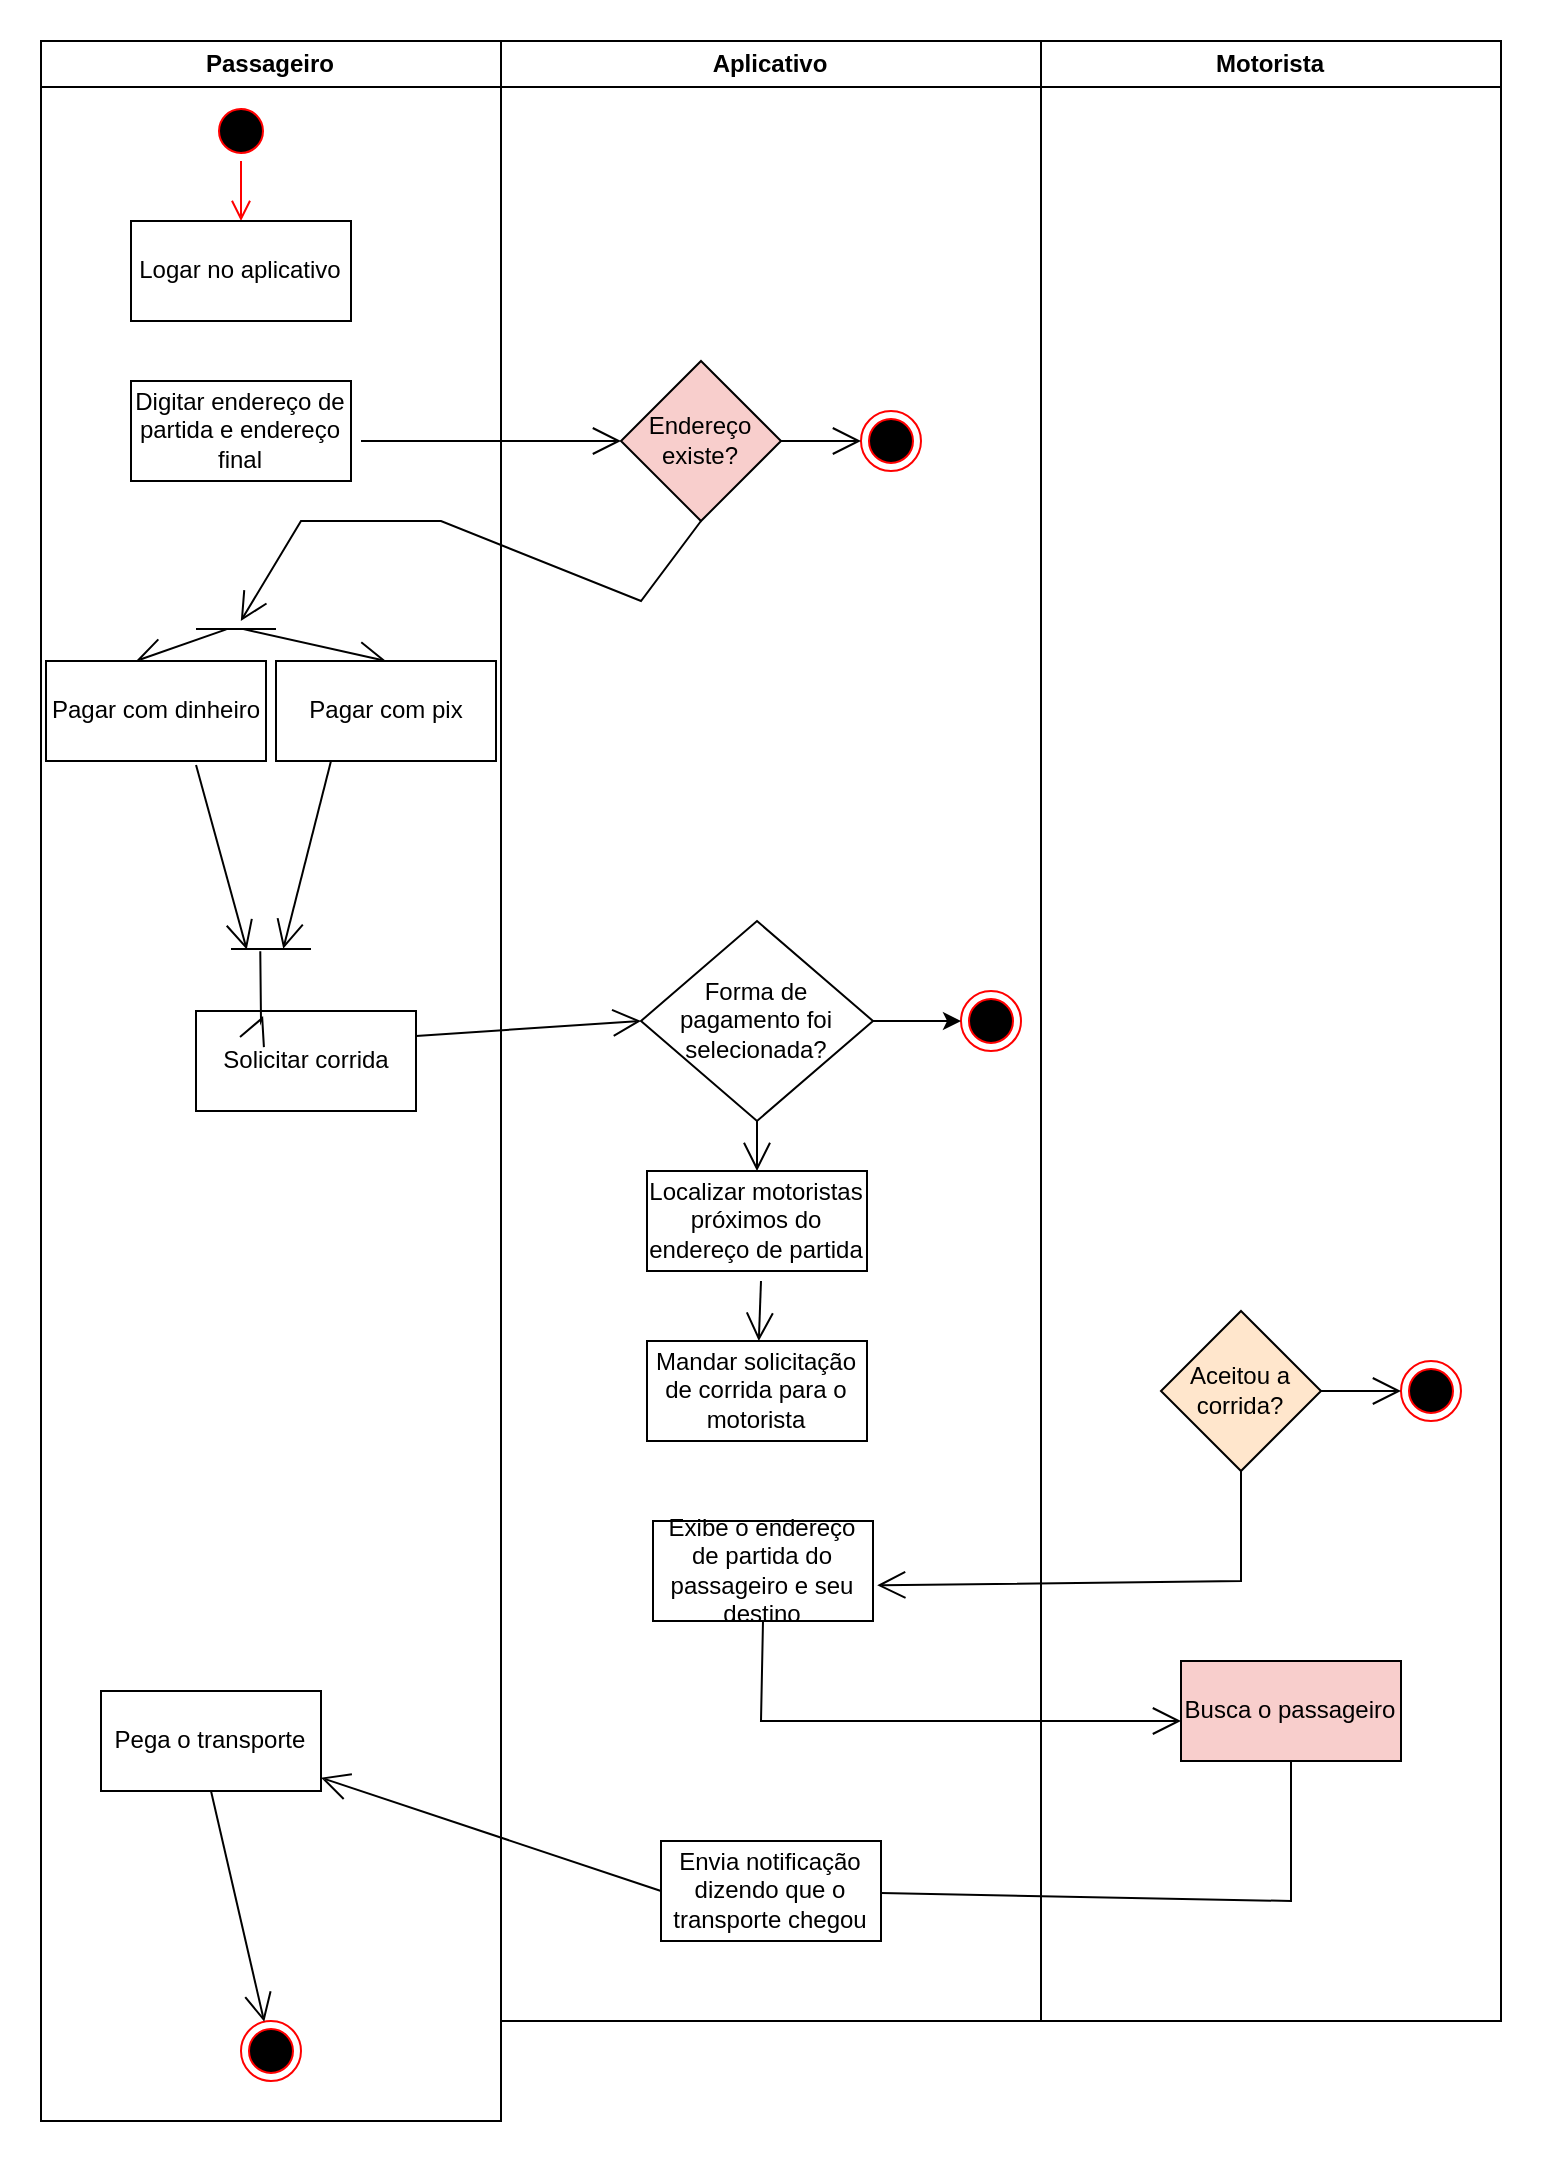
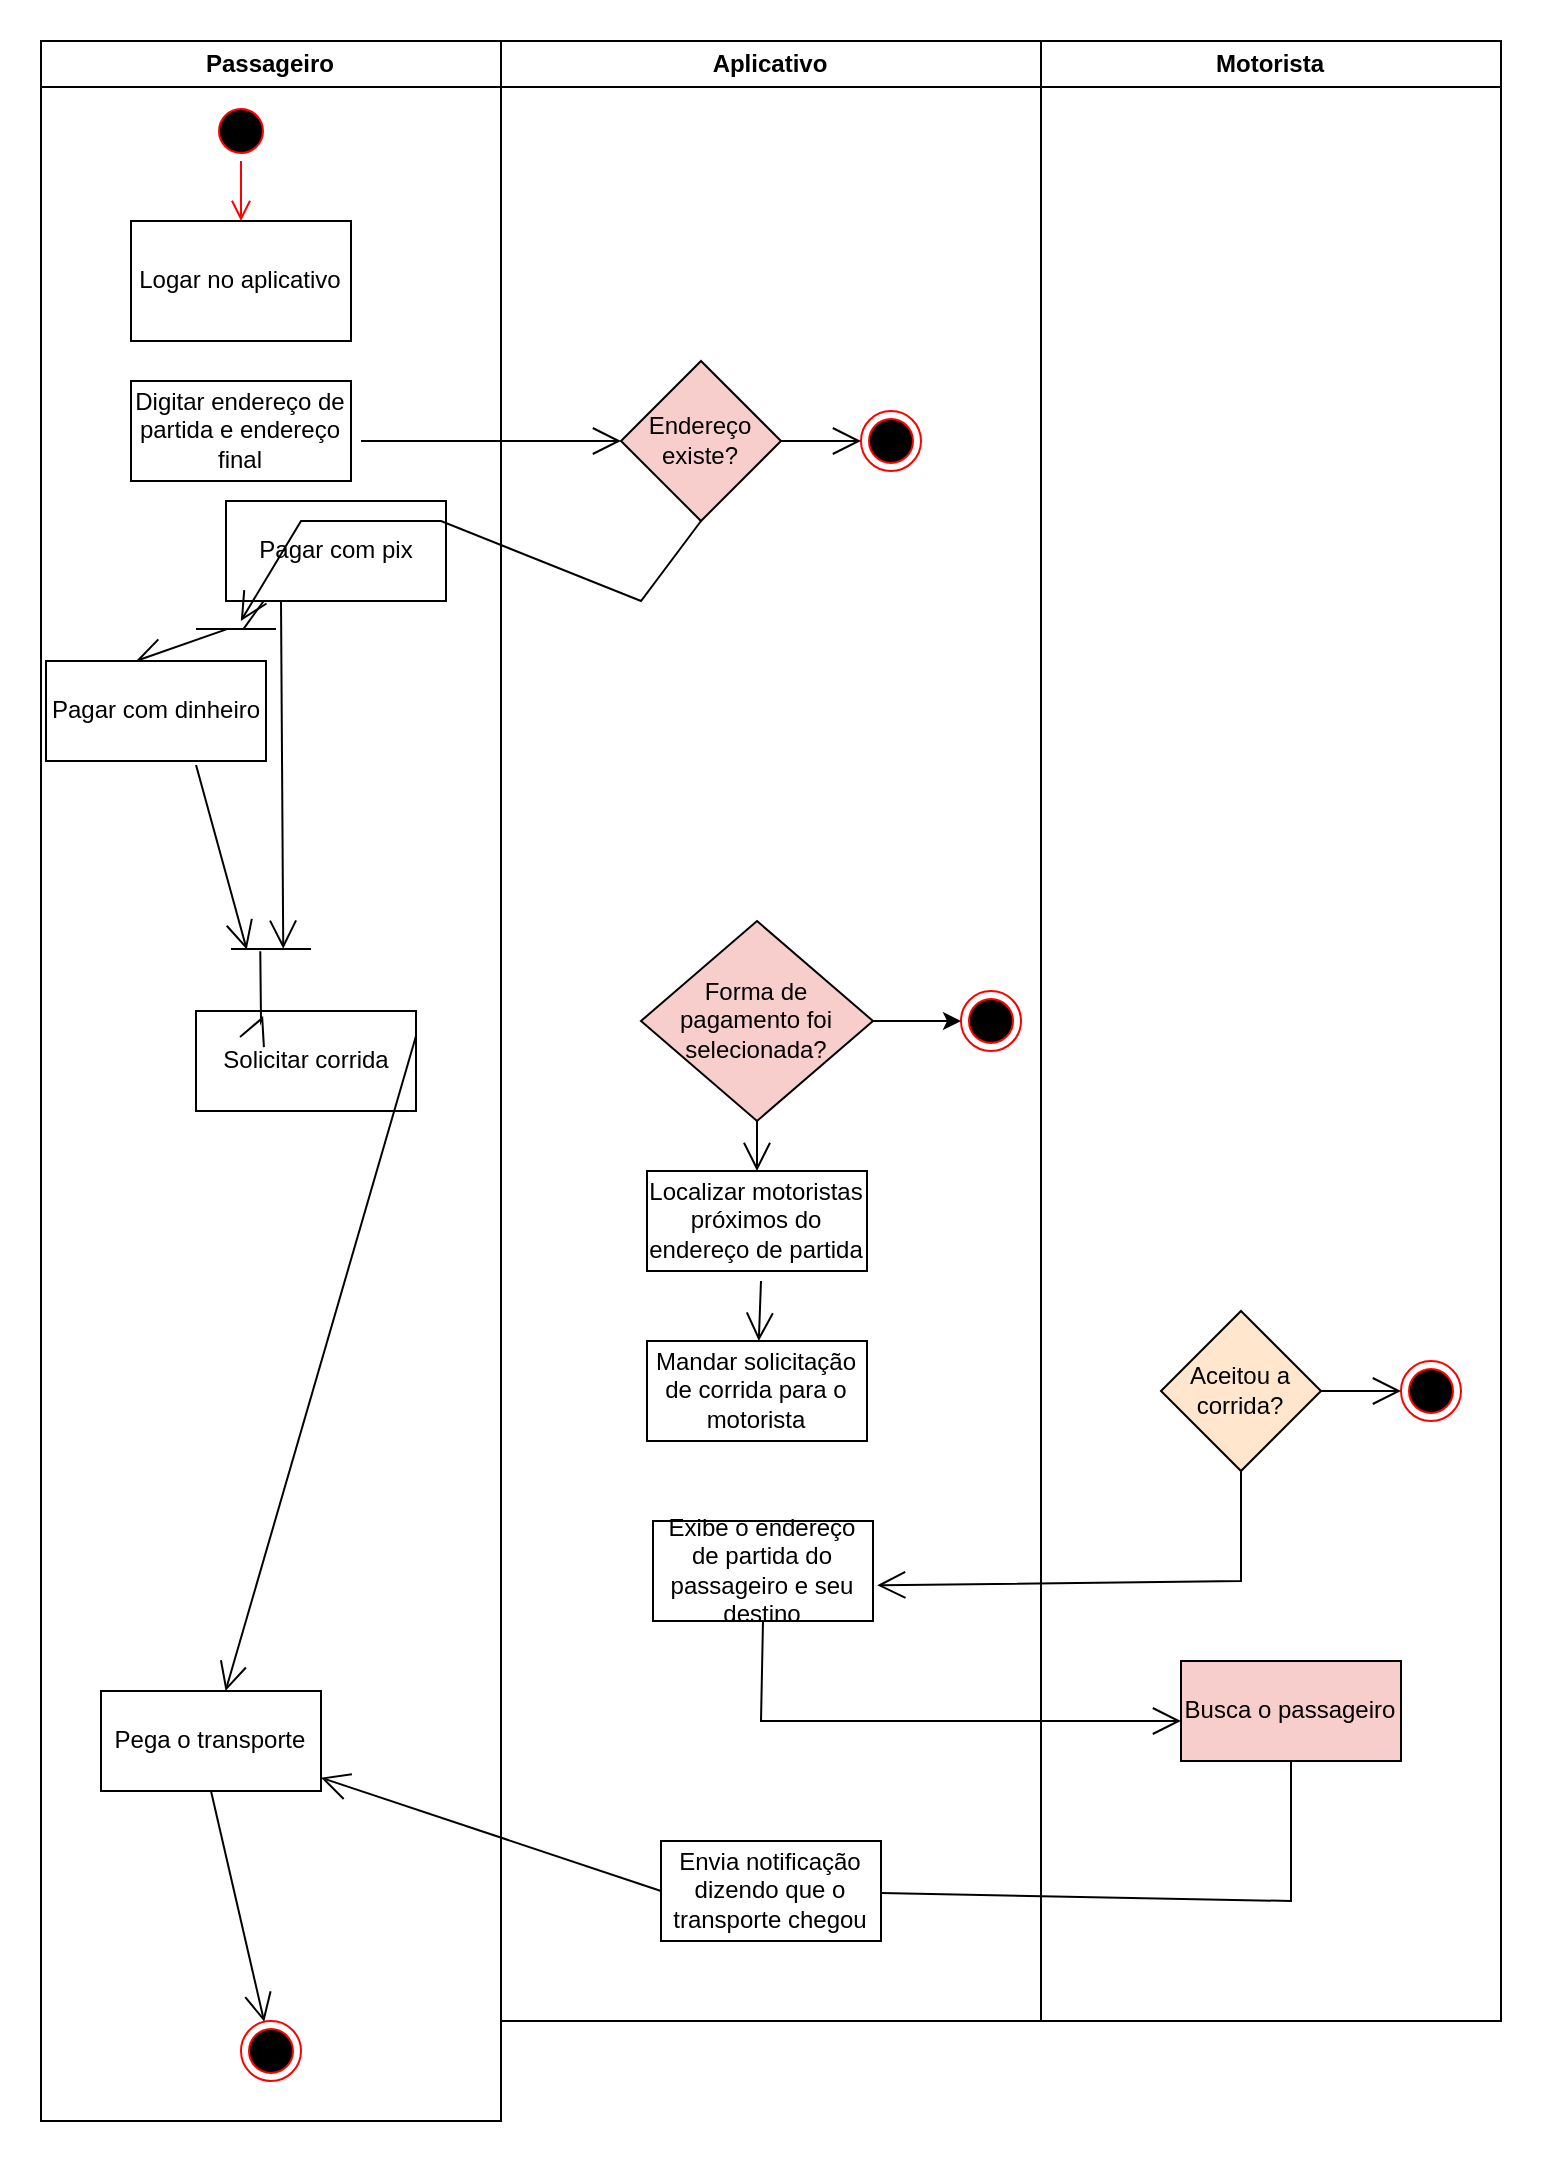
node "Logar no aplicativo": size 220x100 -> 220x120
node "Pagar com pix": moved (386, 711) -> (336, 551)
node "Forma de pagamento foi selecionada?": fillcolor #ffffff -> #f8cecc
edge "Solicitar corrida" -> "Forma de pagamento foi selecionada?": now "Solicitar corrida" -> "Pega o transporte"
